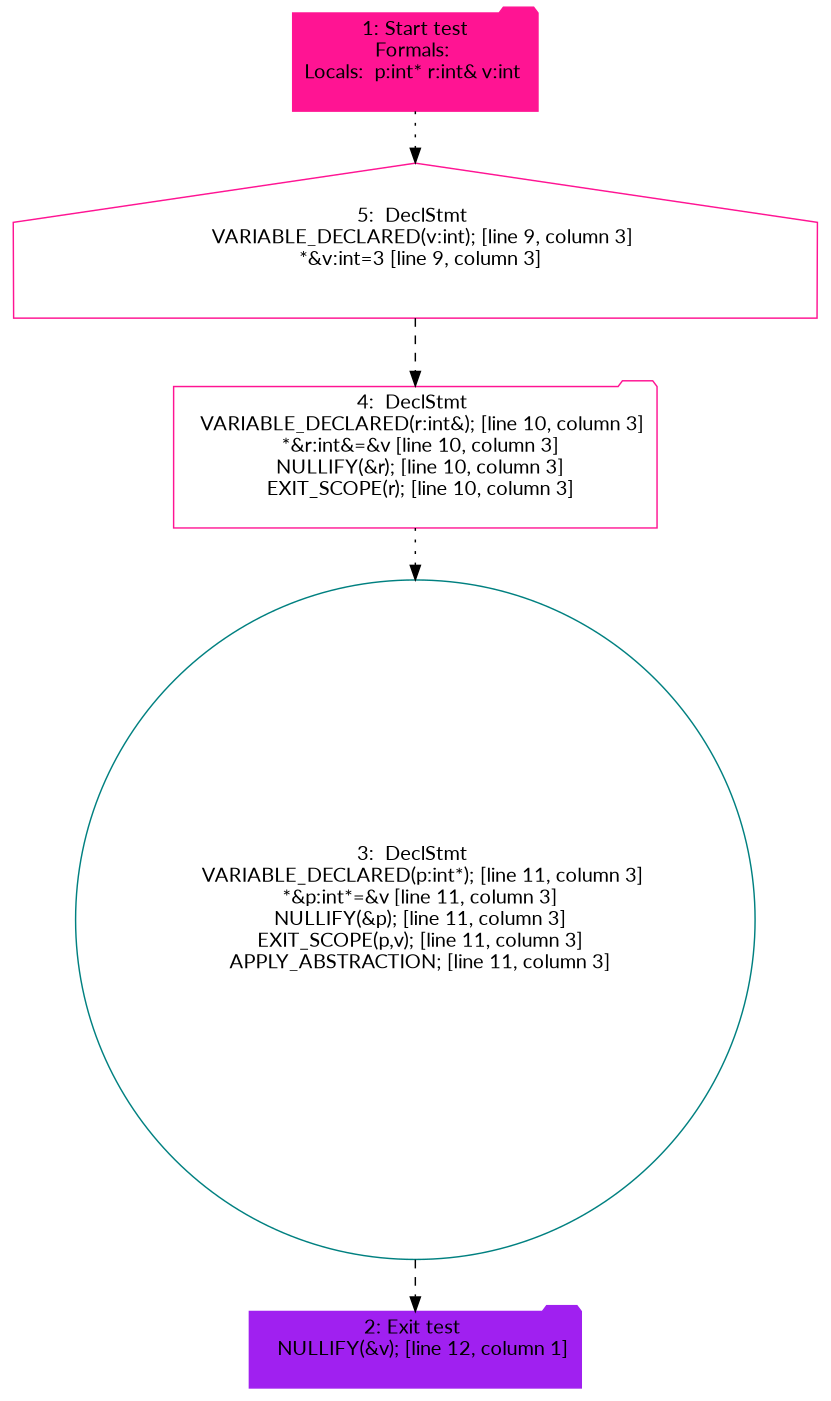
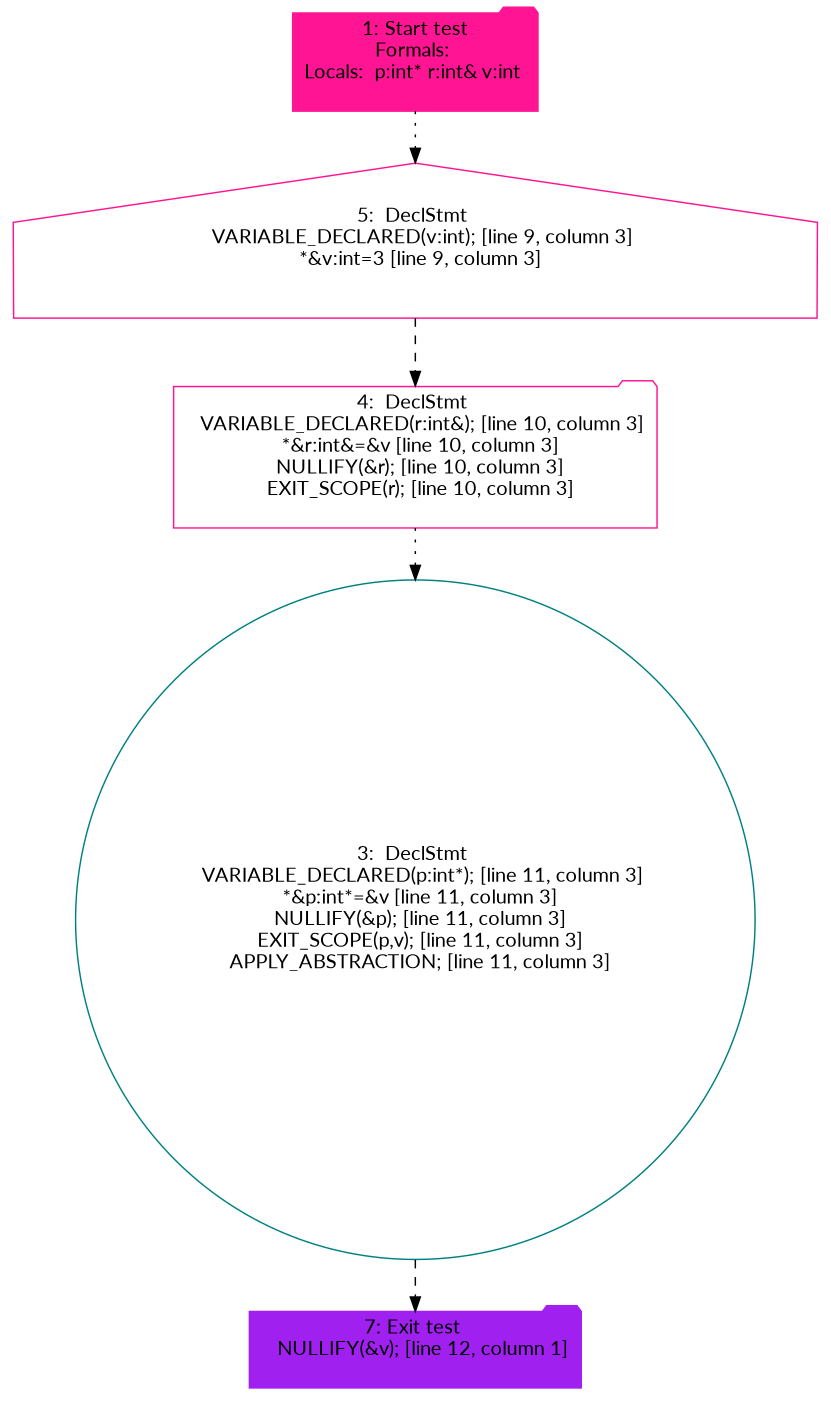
node "2: Exit test NULLIFY(&v); [line 12, column 1]": label "2: Exit test NULLIFY(&v); [line 12, column 1]" -> "7: Exit test NULLIFY(&v); [line 12, column 1]"
